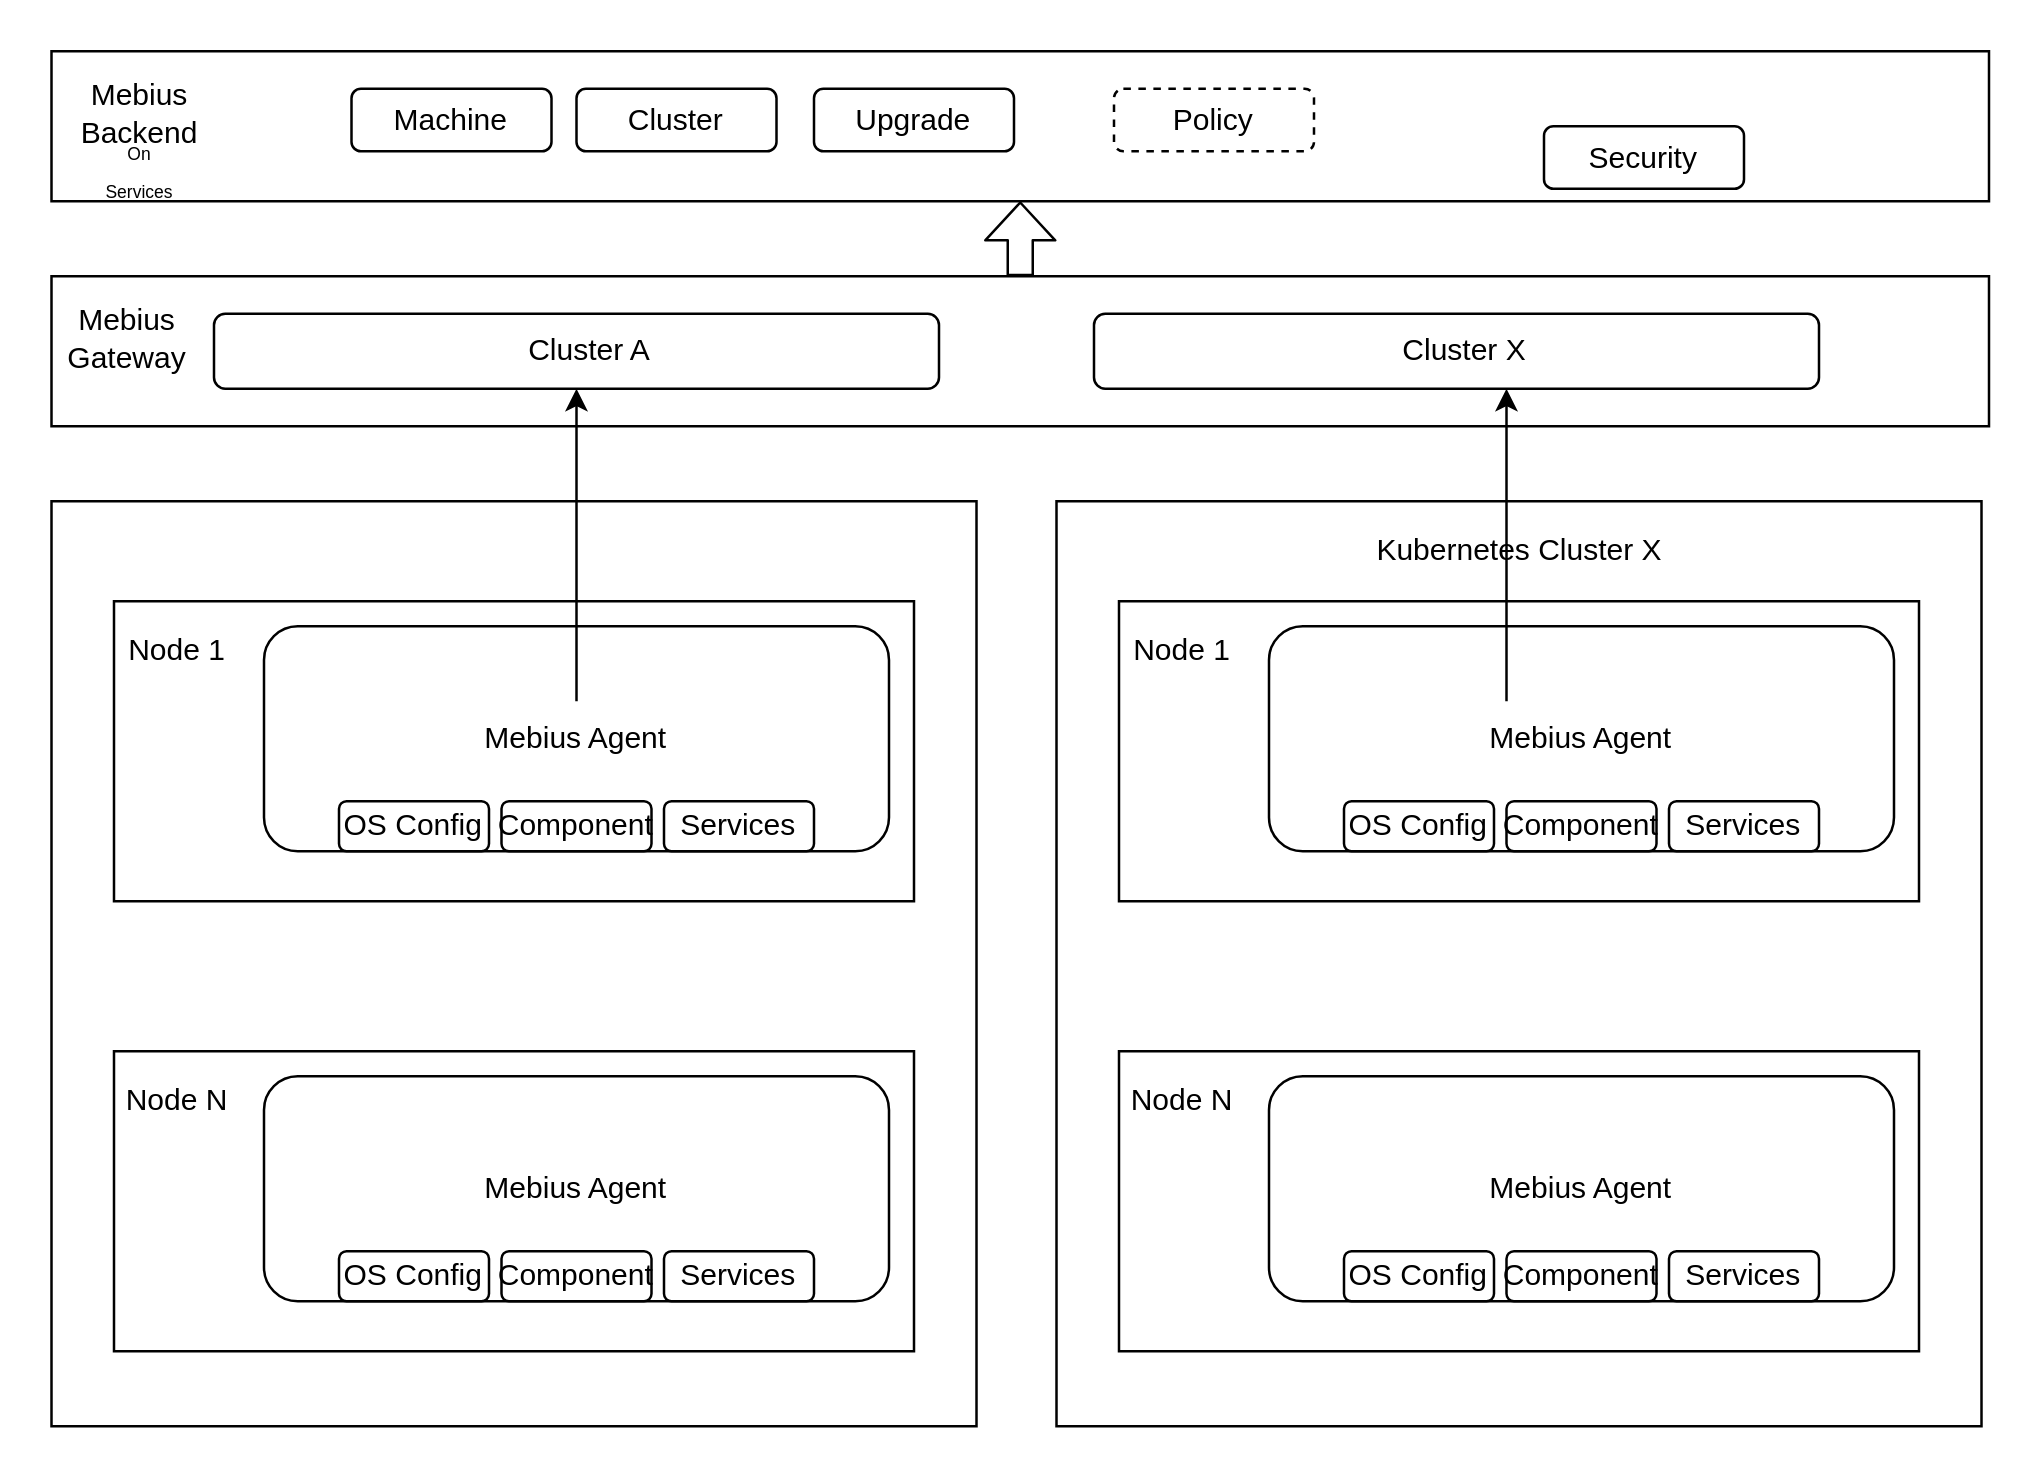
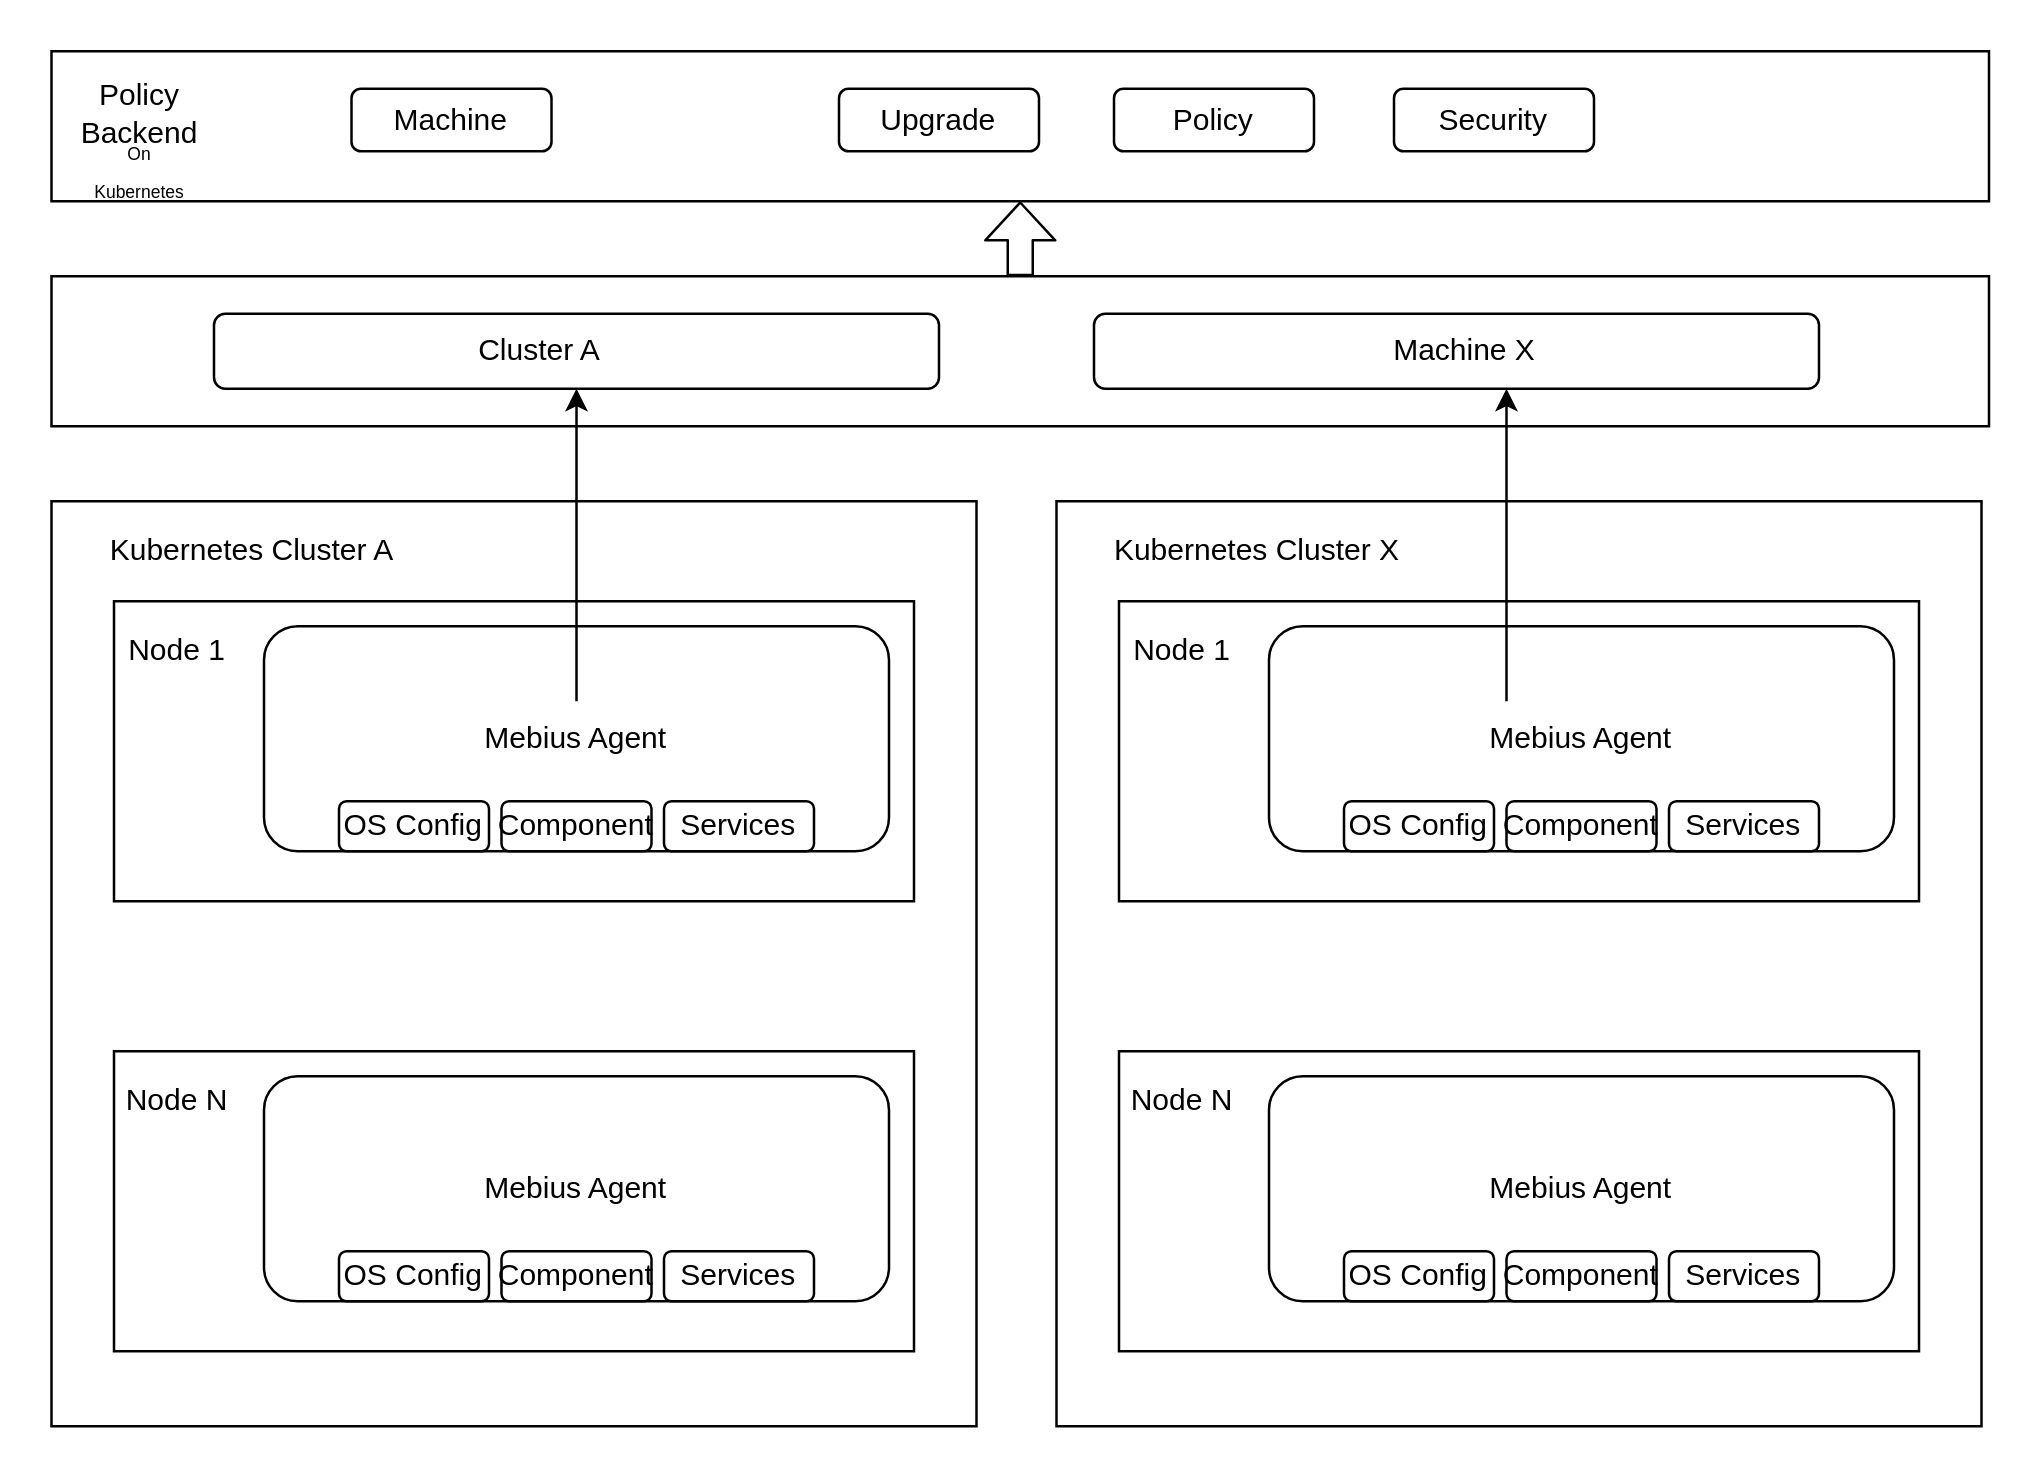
node "Mebius Backend": label "Mebius Backend" -> "Policy Backend"
node "Cluster": removed
node "Upgrade": moved (914, 120) -> (939, 120)
node "Policy": style dashed -> solid
node "Security": moved (1644, 158) -> (1494, 120)
node "On Services": label "On Services" -> "On Kubernetes"
node "Mebius Gateway": removed
node "Cluster A": moved (589, 351) -> (539, 351)
node "Cluster X": label "Cluster X" -> "Machine X"
node "Kubernetes Cluster A": added
node "Kubernetes Cluster X": moved (1519, 551) -> (1256, 551)
